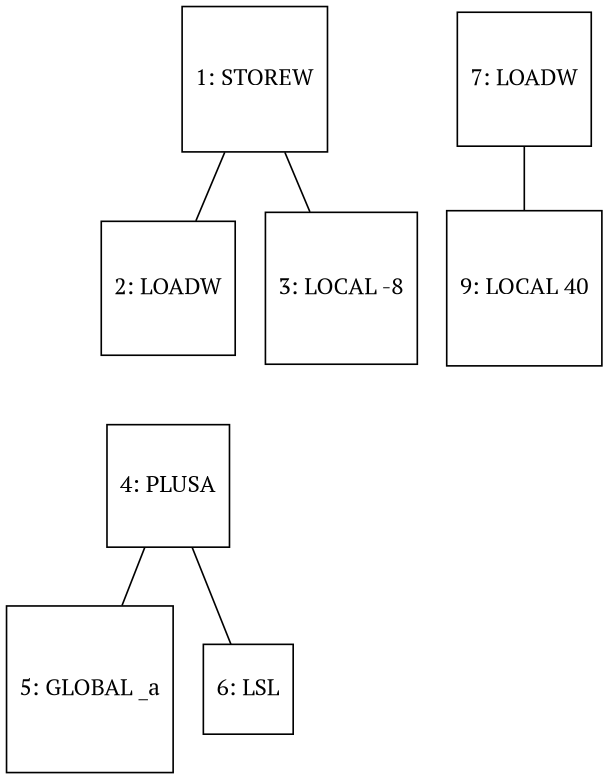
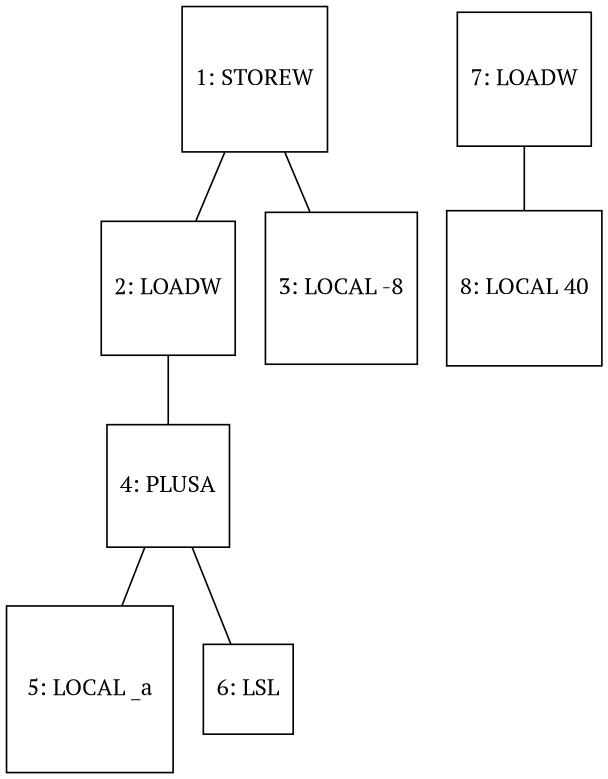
node "9: LOCAL 40": label "9: LOCAL 40" -> "8: LOCAL 40"
edge "2: LOADW" -- "4: PLUSA": added
node "5: GLOBAL _a": label "5: GLOBAL _a" -> "5: LOCAL _a"
